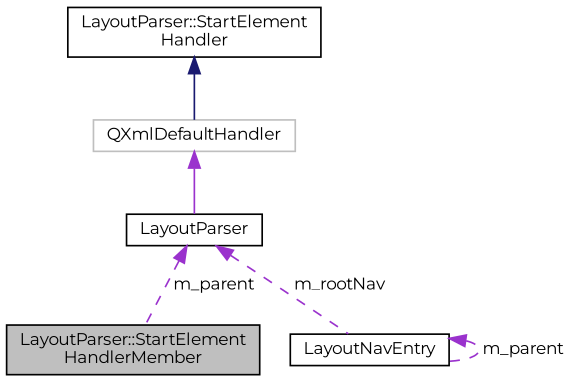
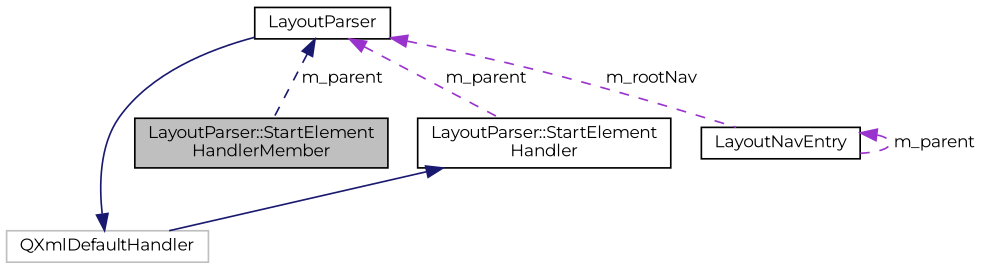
edge "LayoutParser::StartElement Handler" -> "LayoutParser": added, label "m_parent"
edge "LayoutParser" -> "QXmlDefaultHandler": color darkorchid3 -> midnightblue
edge "LayoutParser::StartElement HandlerMember" -> "LayoutParser": color darkorchid3 -> midnightblue
